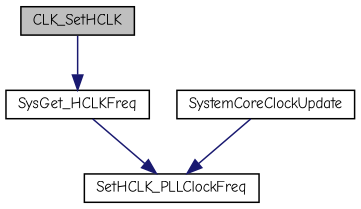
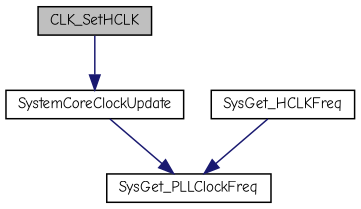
edge "CLK_SetHCLK" -> "SysGet_HCLKFreq": now "CLK_SetHCLK" -> "SystemCoreClockUpdate"
node "SetHCLK_PLLClockFreq": label "SetHCLK_PLLClockFreq" -> "SysGet_PLLClockFreq"
